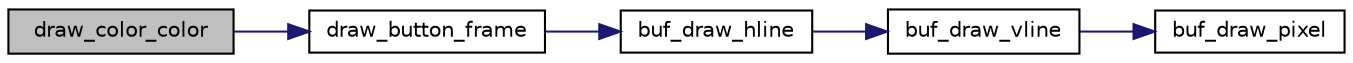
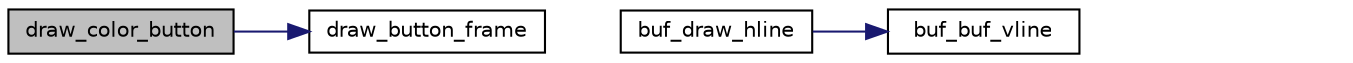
node "draw_color_color": label "draw_color_color" -> "draw_color_button"
edge "draw_button_frame" -> "buf_draw_hline": removed
node "buf_draw_vline": label "buf_draw_vline" -> "buf_buf_vline"
node "buf_draw_pixel": removed
